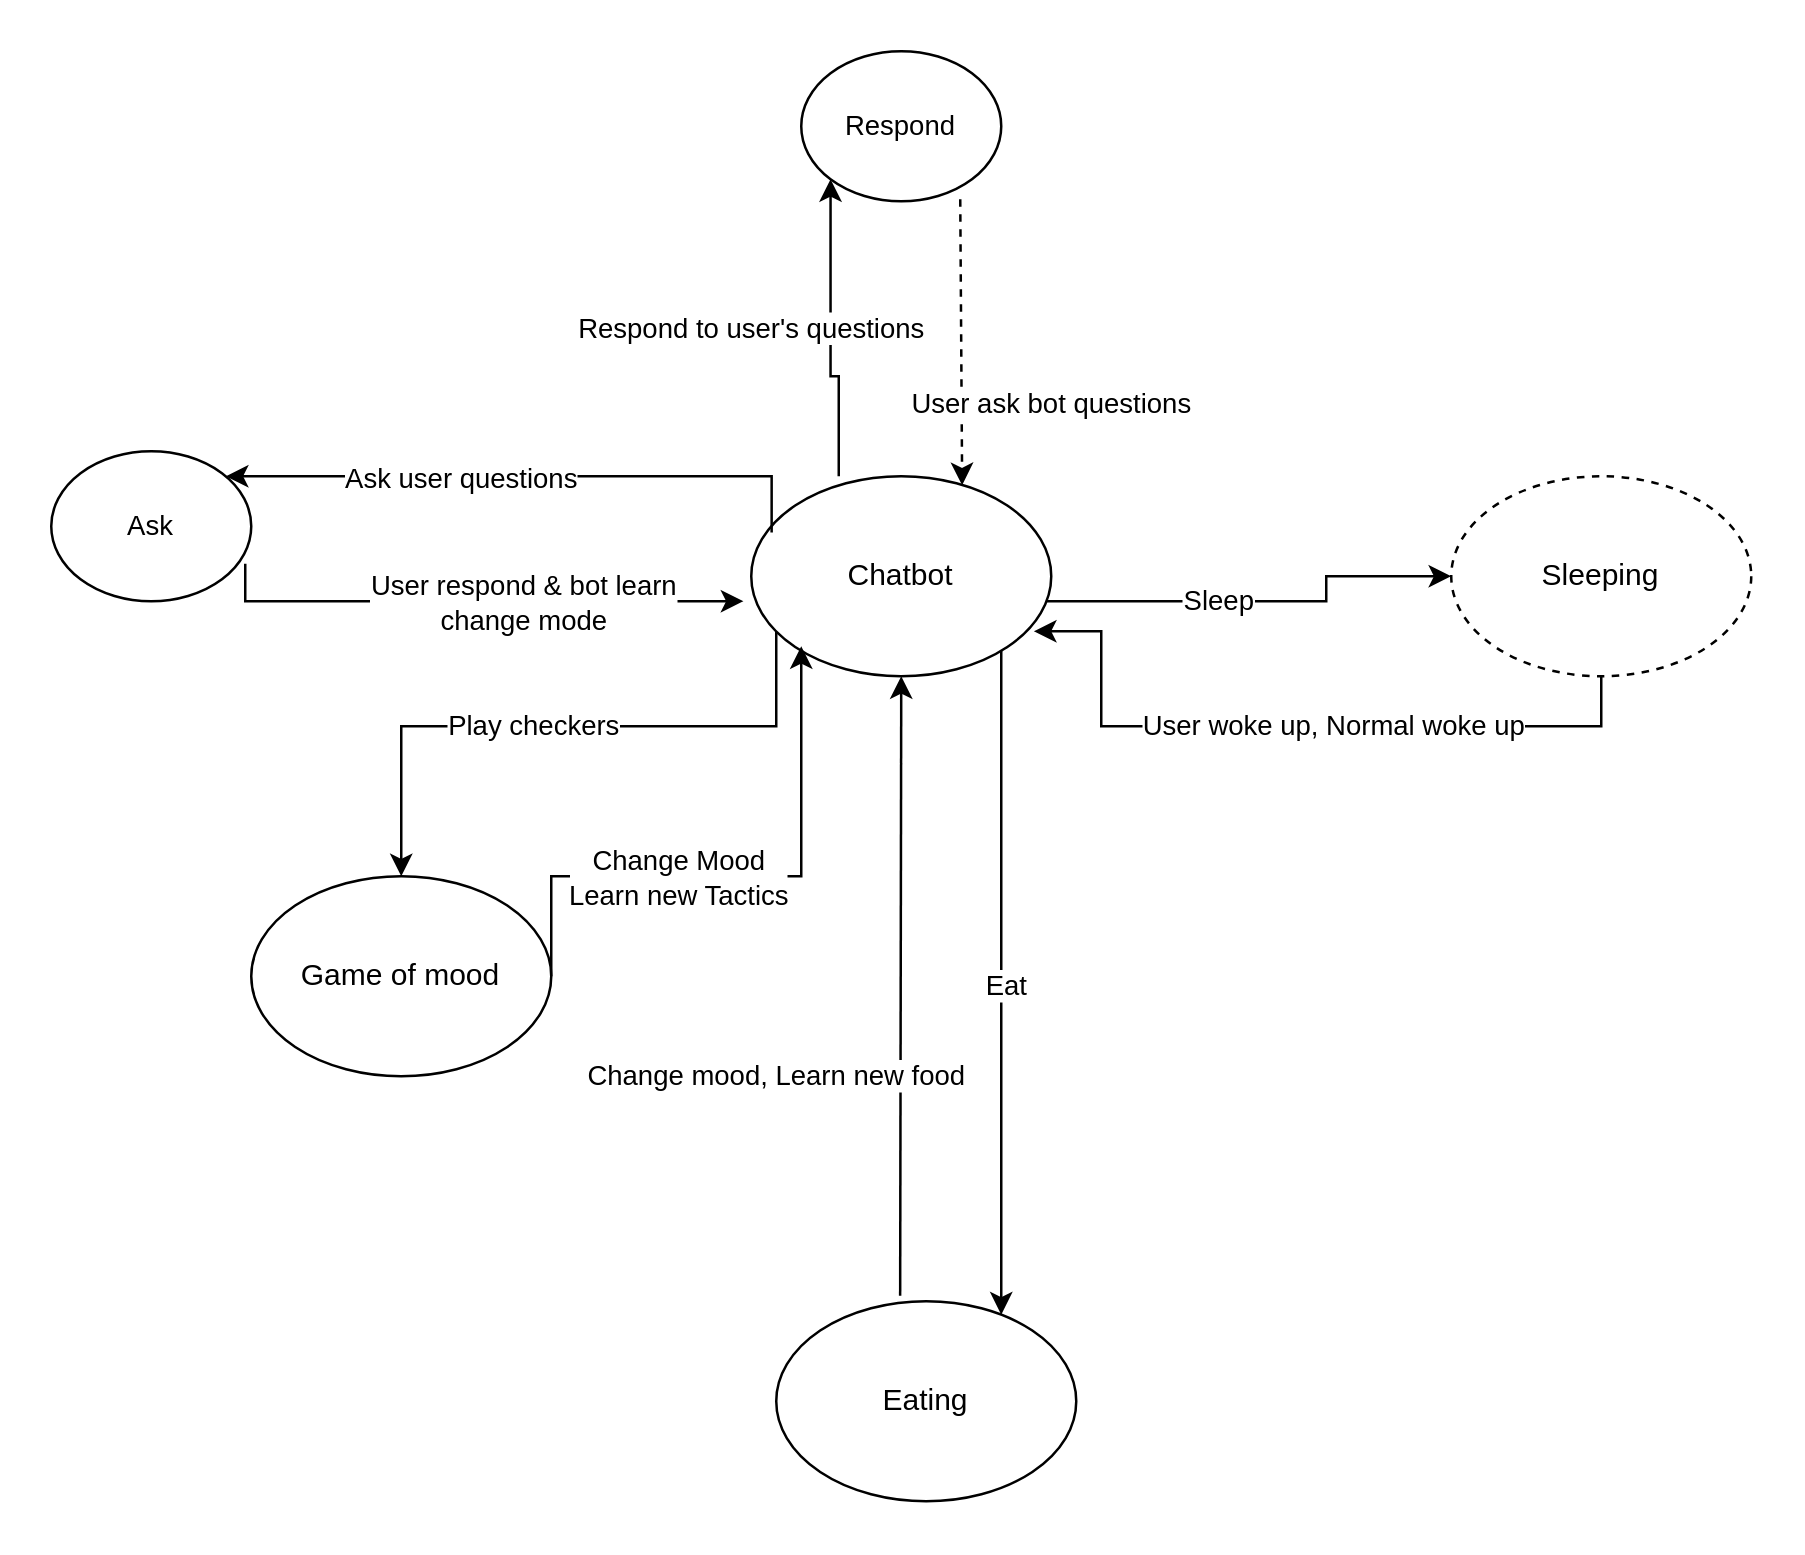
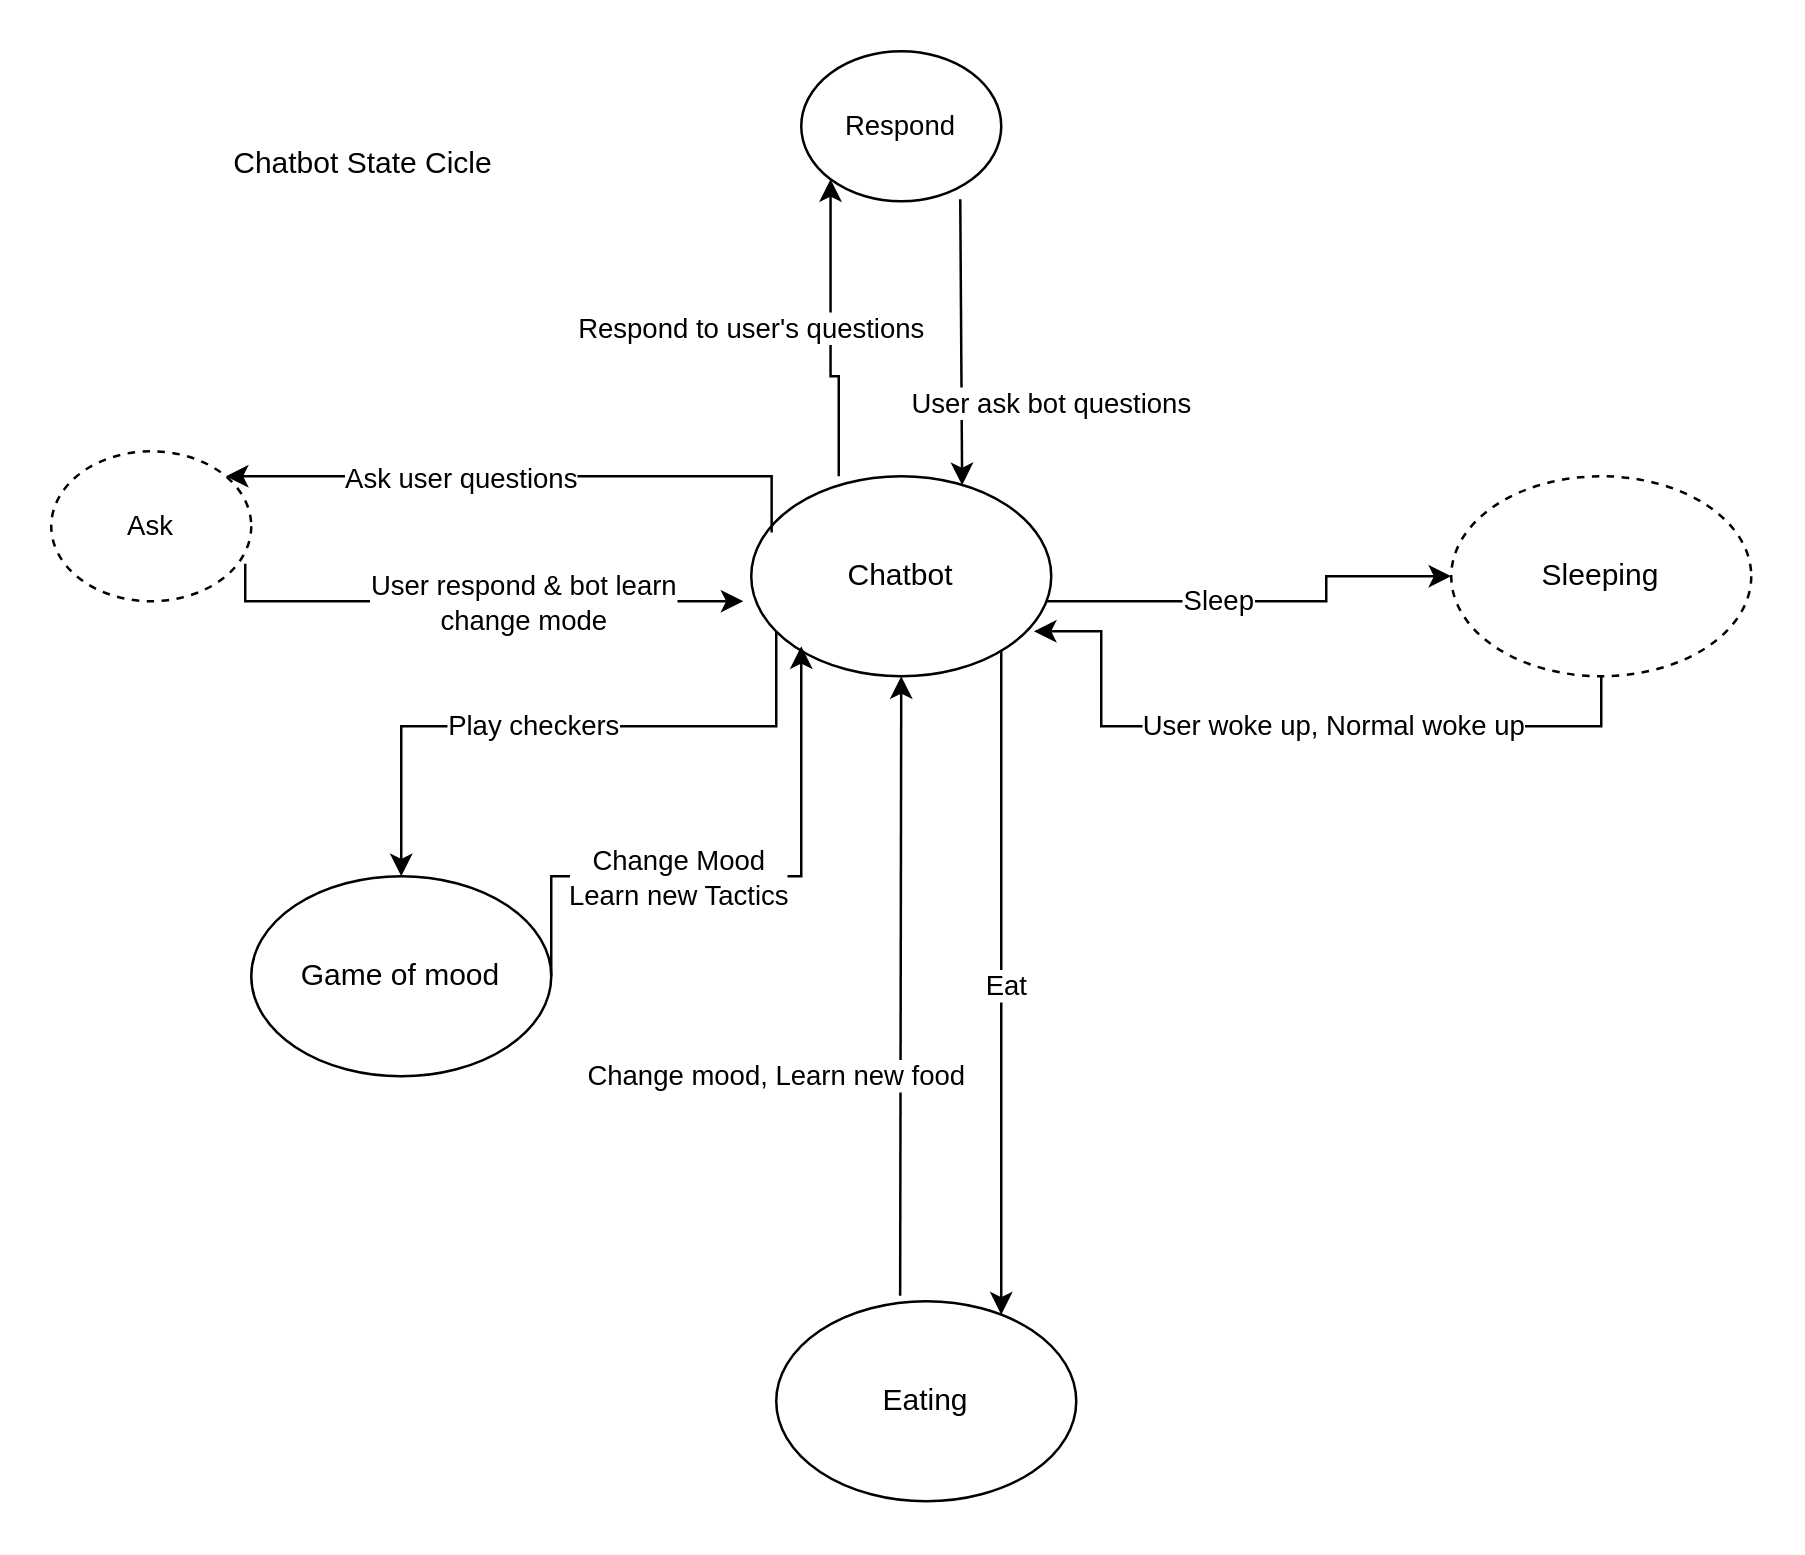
node "Chatbot State Cicle": added
edge "Respond" -> "Chatbot": style dashed -> solid
node "Ask": style solid -> dashed
